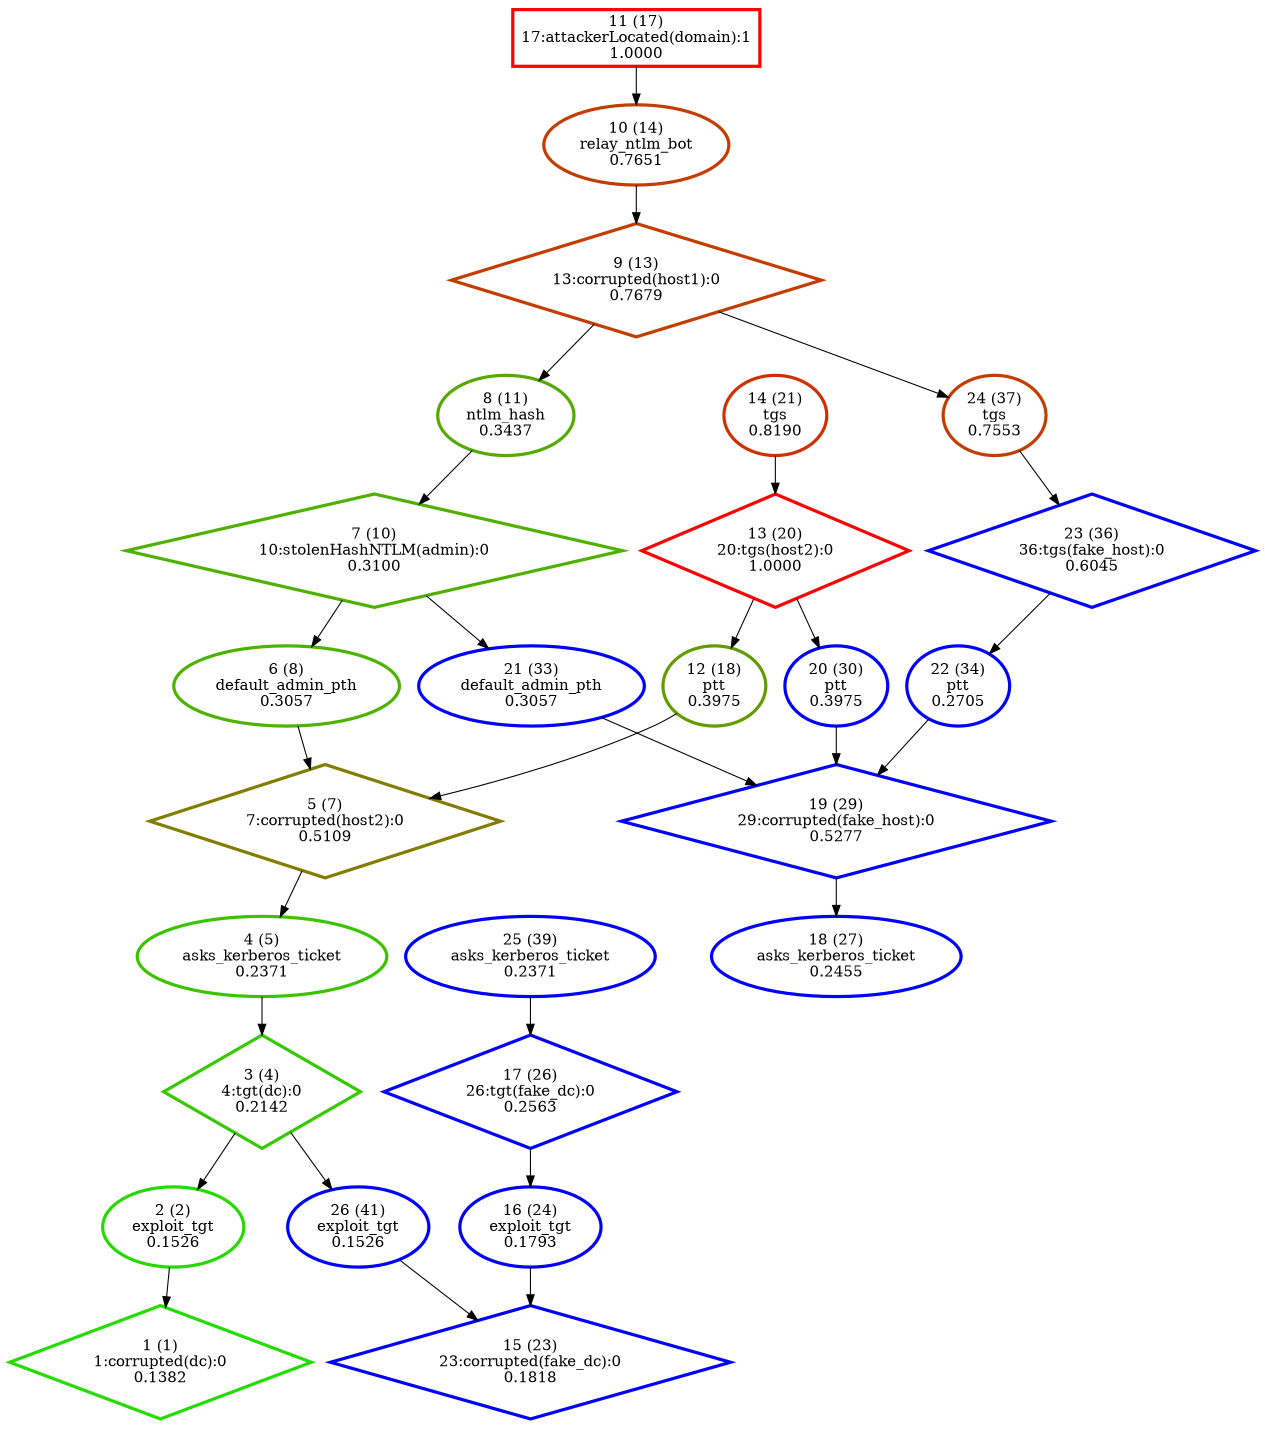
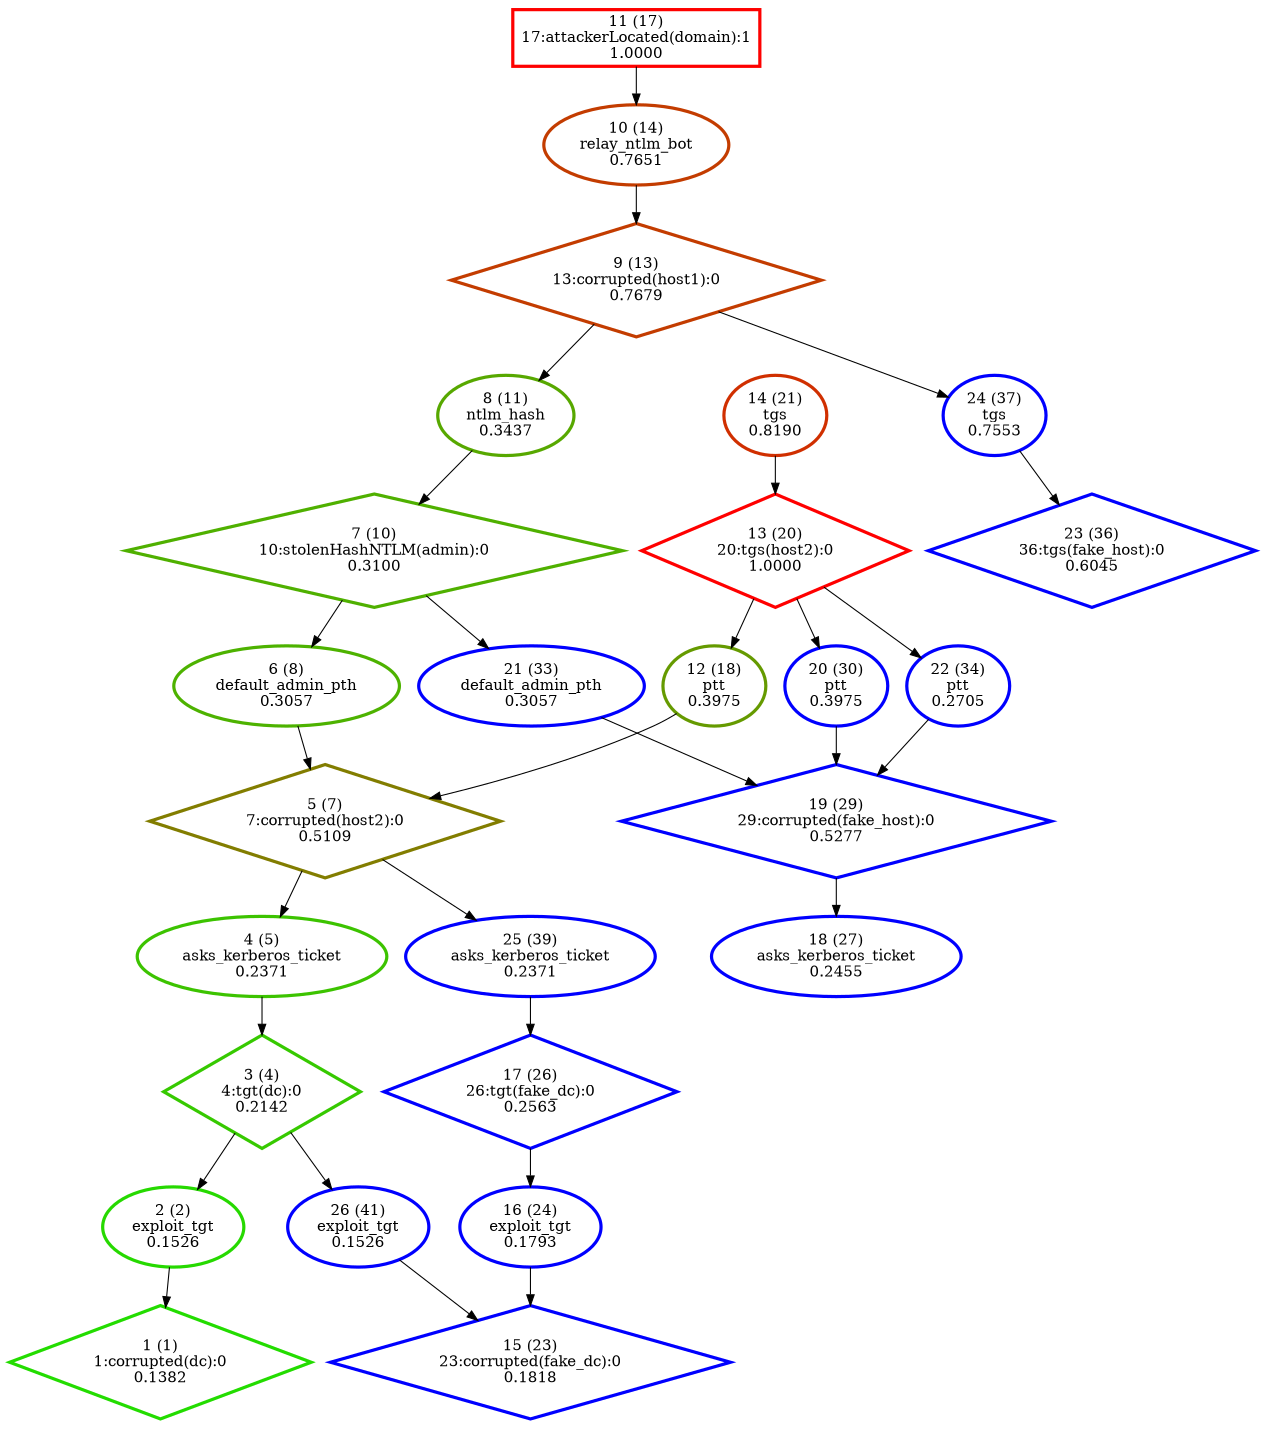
node "24 (37) tgs 0.7553": color #c33c00 -> blue
edge "23 (36) 36:tgs(fake_host):0 0.6045" -> "22 (34) ptt 0.2705": now "13 (20) 20:tgs(host2):0 1.0000" -> "22 (34) ptt 0.2705"
edge "5 (7) 7:corrupted(host2):0 0.5109" -> "25 (39) asks_kerberos_ticket 0.2371": added
